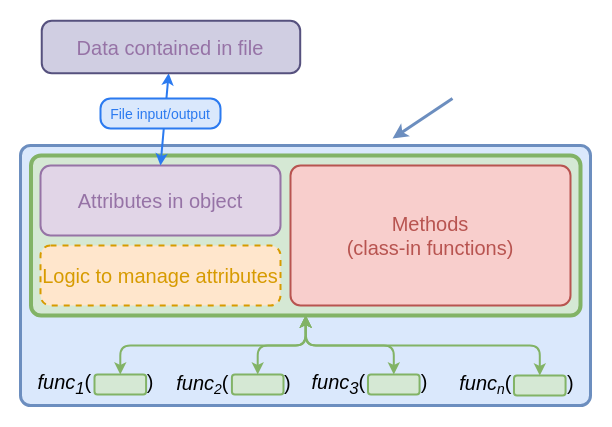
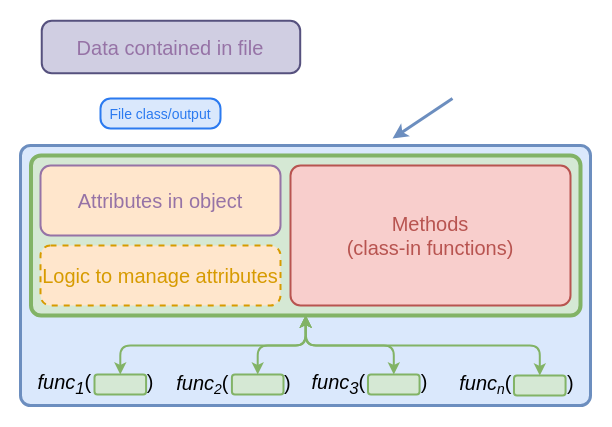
node "File input/output": label "File input/output" -> "File class/output"
edge "Data contained in file" -- "Attributes in object": removed
node "Attributes in object": fillcolor #e1d5e7 -> #ffe6cc
